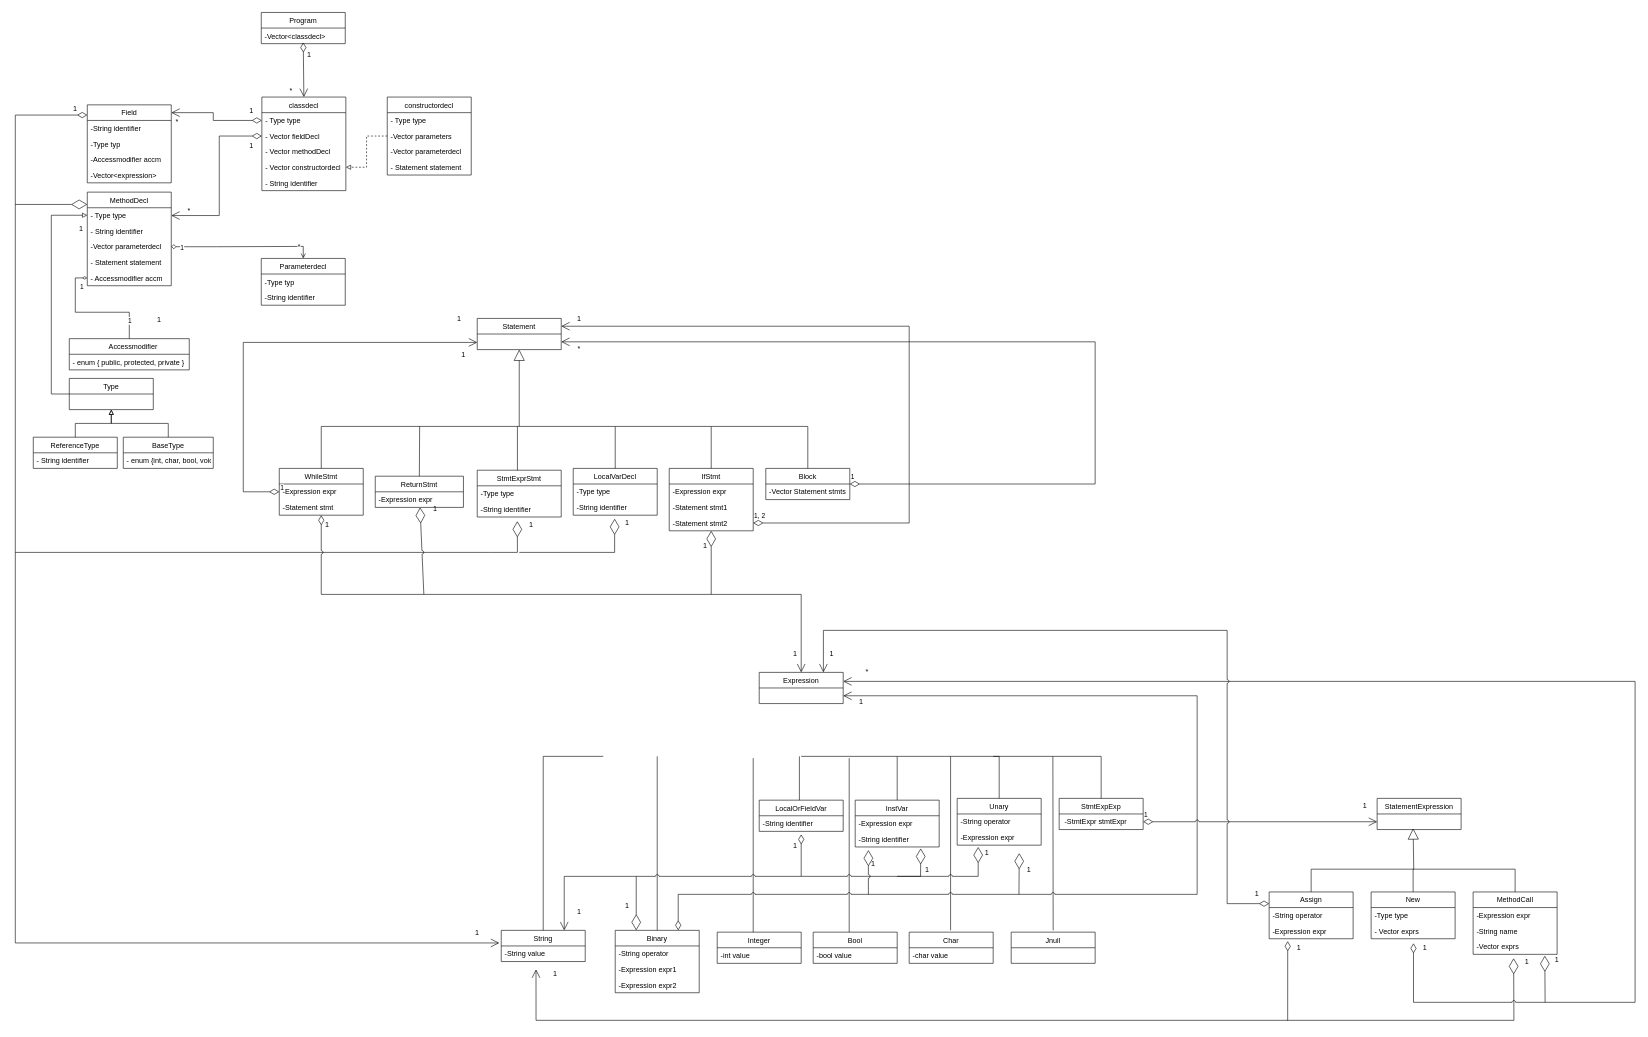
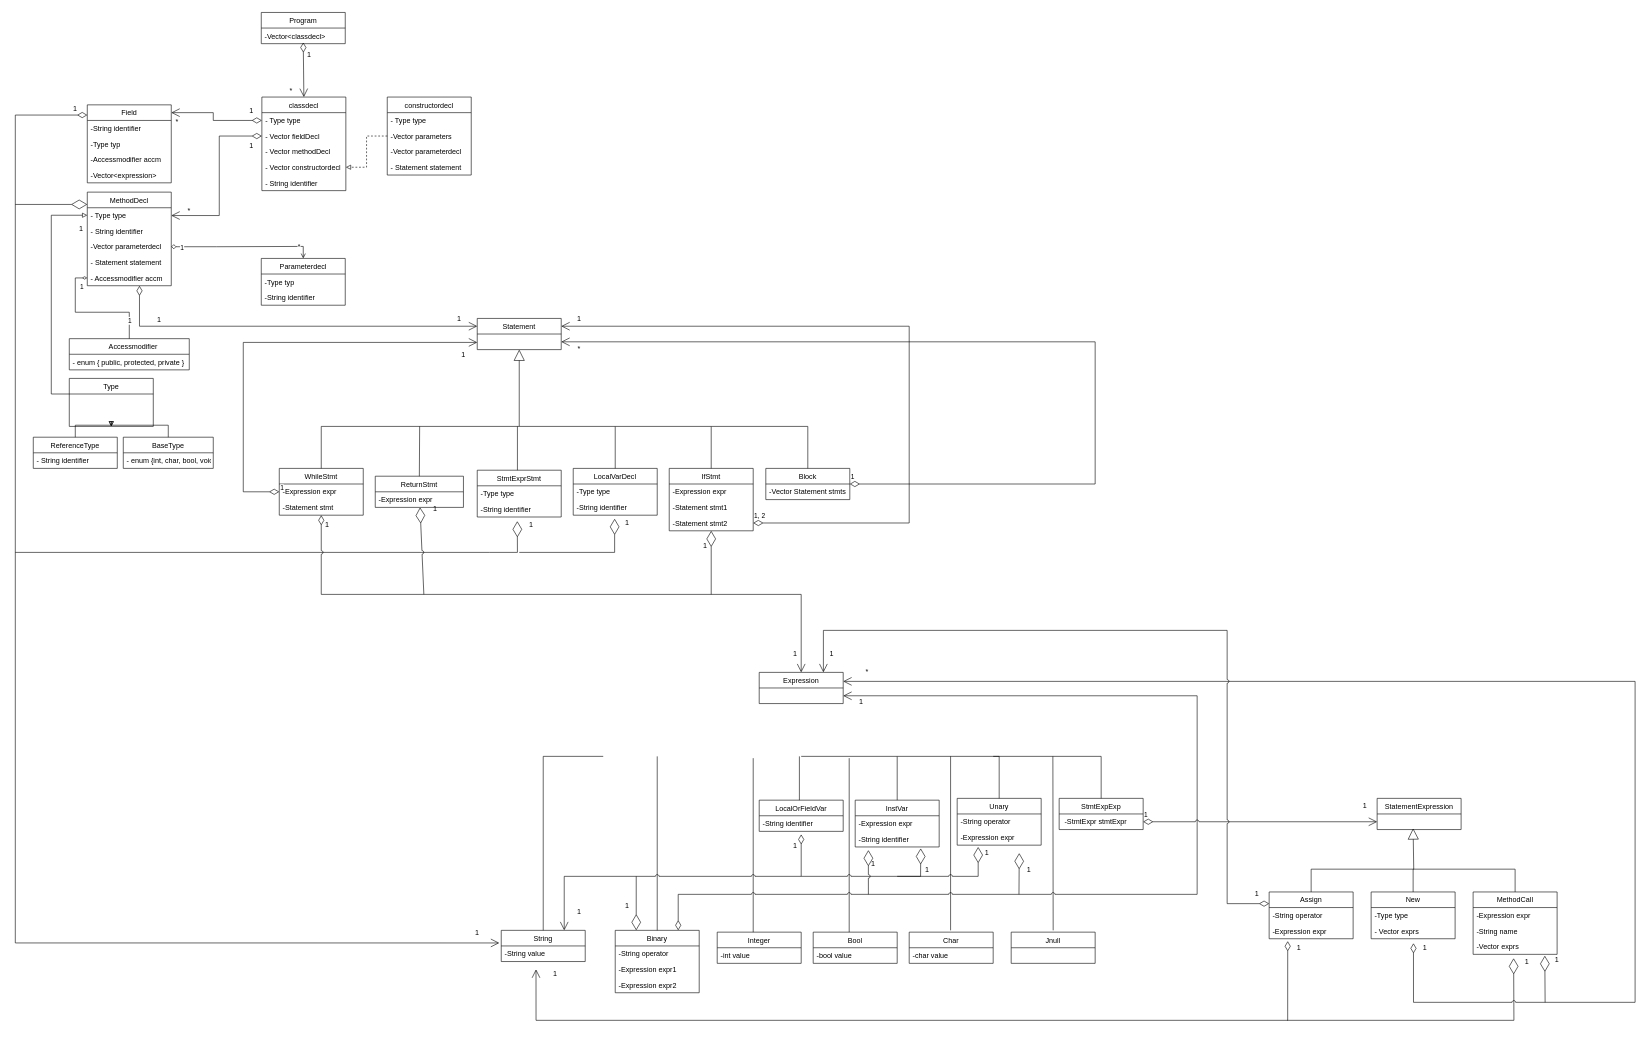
edge "MethodDecl" -- "Statement": added
node "Type": size 84x31 -> 84x48
